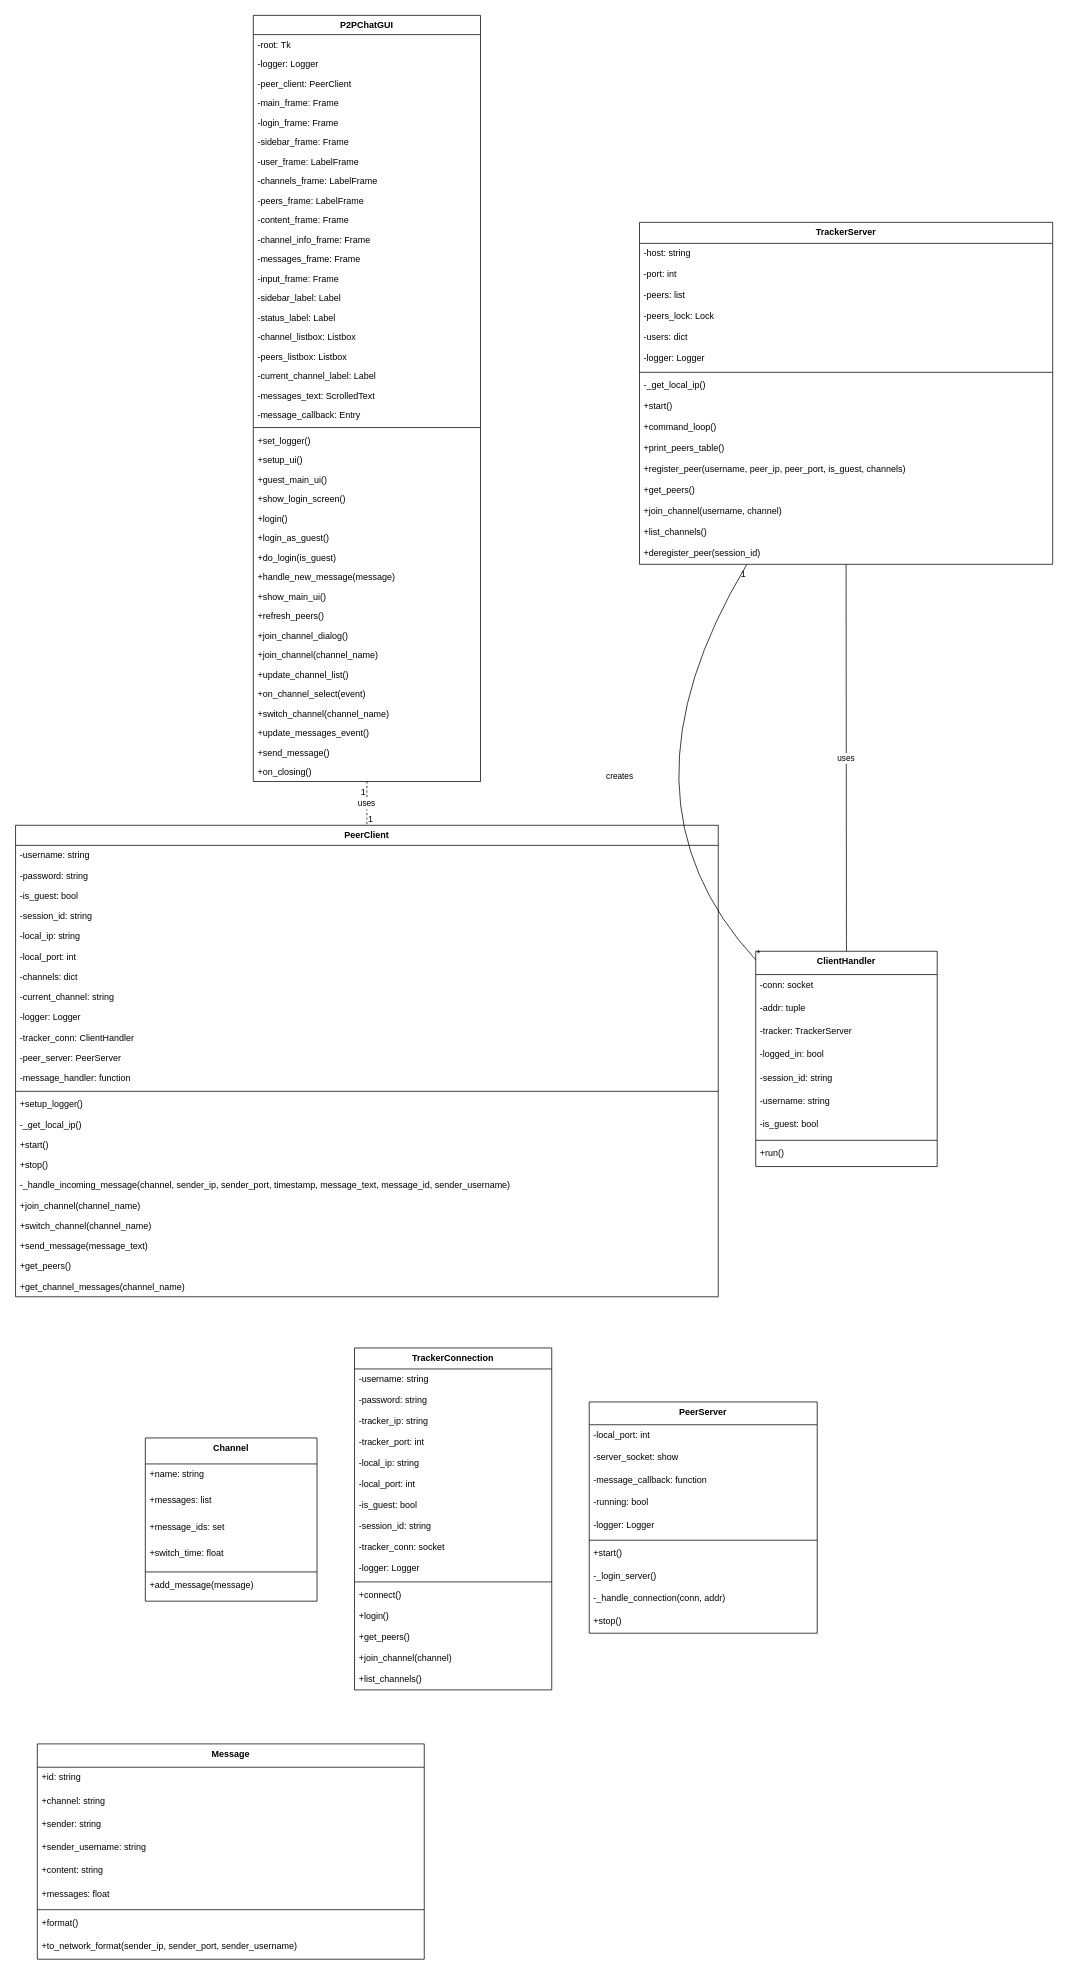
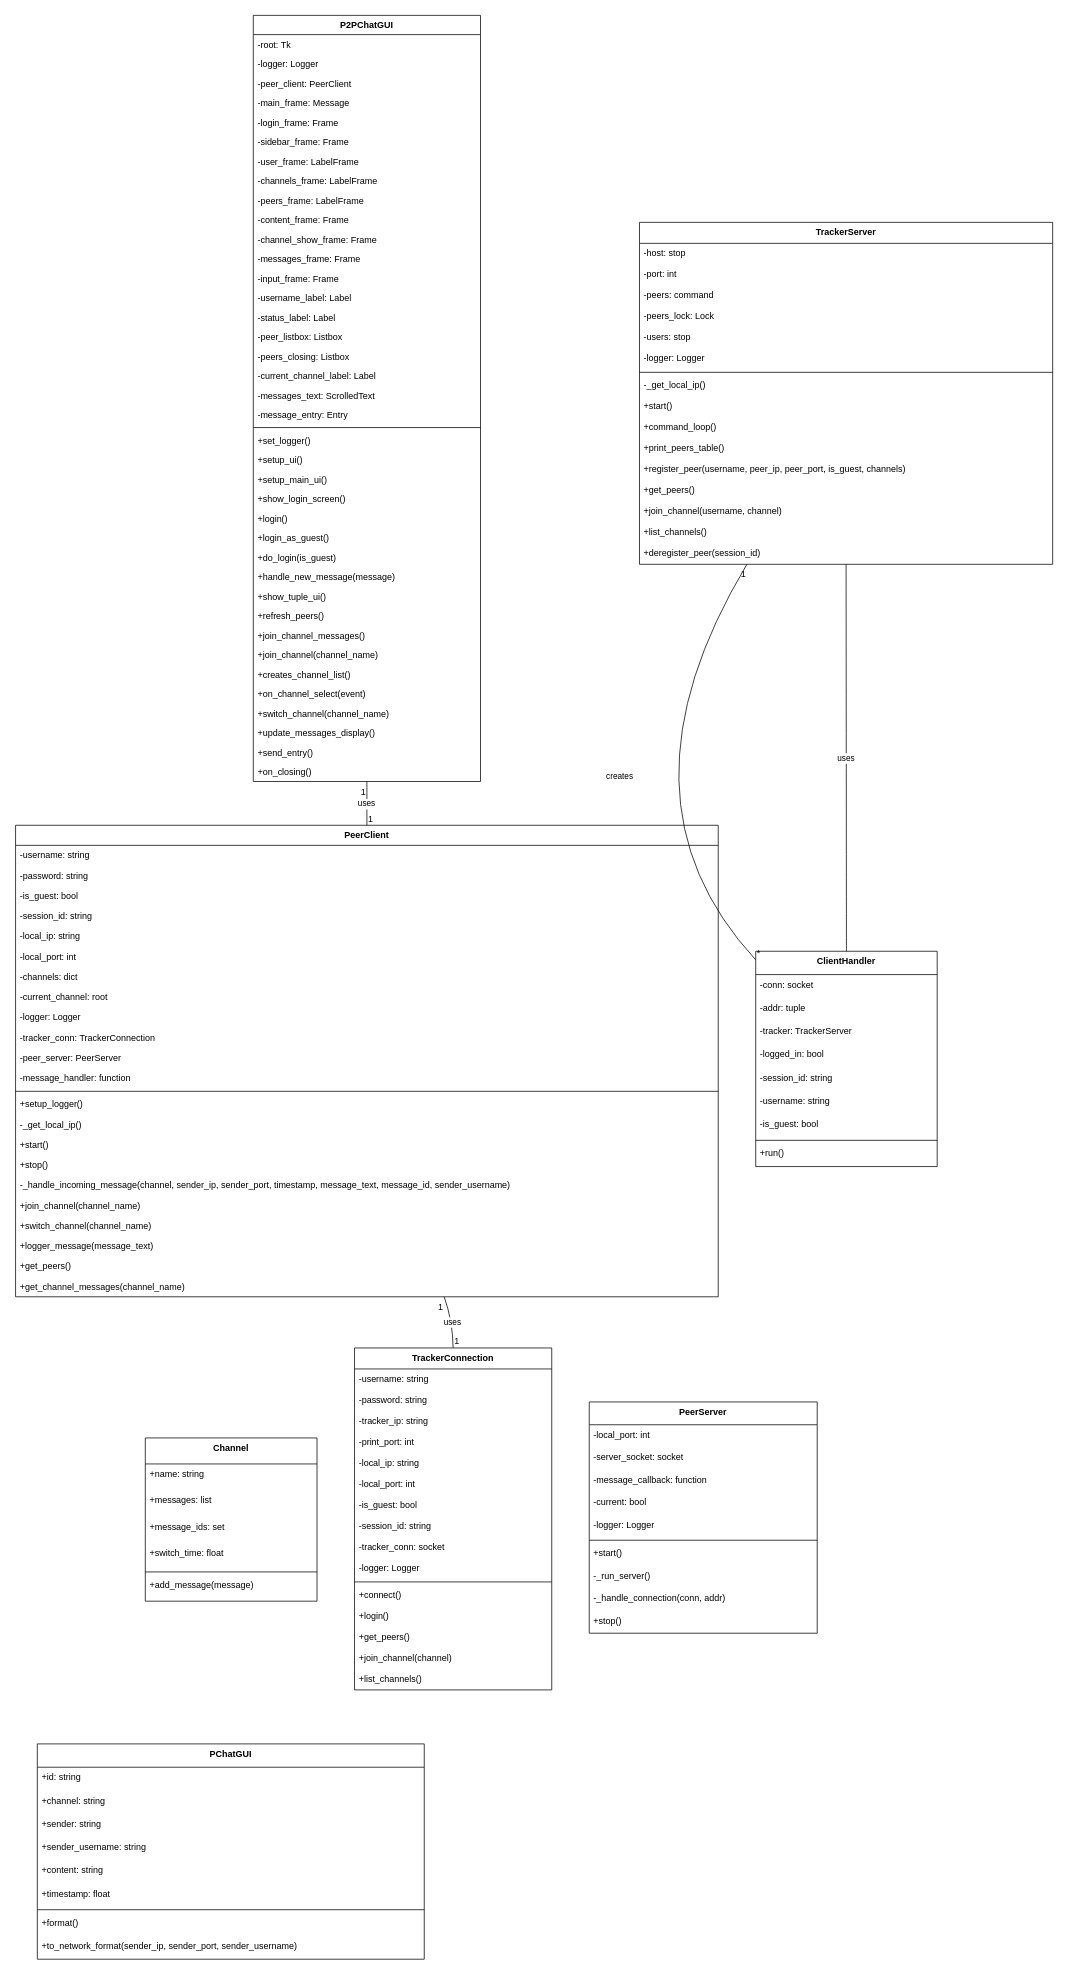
node "-main_frame: Frame": label "-main_frame: Frame" -> "-main_frame: Message"
node "-channel_info_frame: Frame": label "-channel_info_frame: Frame" -> "-channel_show_frame: Frame"
node "-host: string": label "-host: string" -> "-host: stop"
node "-peers: list": label "-peers: list" -> "-peers: command"
node "-sidebar_label: Label": label "-sidebar_label: Label" -> "-username_label: Label"
node "-channel_listbox: Listbox": label "-channel_listbox: Listbox" -> "-peer_listbox: Listbox"
node "-users: dict": label "-users: dict" -> "-users: stop"
node "-peers_listbox: Listbox": label "-peers_listbox: Listbox" -> "-peers_closing: Listbox"
node "-message_callback: Entry": label "-message_callback: Entry" -> "-message_entry: Entry"
node "+guest_main_ui()": label "+guest_main_ui()" -> "+setup_main_ui()"
node "+show_main_ui()": label "+show_main_ui()" -> "+show_tuple_ui()"
node "+join_channel_dialog()": label "+join_channel_dialog()" -> "+join_channel_messages()"
node "+update_channel_list()": label "+update_channel_list()" -> "+creates_channel_list()"
node "+update_messages_event()": label "+update_messages_event()" -> "+update_messages_display()"
node "+send_message()": label "+send_message()" -> "+send_entry()"
edge "P2PChatGUI" -- "PeerClient": style dashed -> solid
node "-current_channel: string": label "-current_channel: string" -> "-current_channel: root"
node "-tracker_conn: ClientHandler": label "-tracker_conn: ClientHandler" -> "-tracker_conn: TrackerConnection"
node "+send_message(message_text)": label "+send_message(message_text)" -> "+logger_message(message_text)"
edge "PeerClient" -- "TrackerConnection": added, labels "1", "uses", "1"
node "-tracker_port: int": label "-tracker_port: int" -> "-print_port: int"
node "-server_socket: show": label "-server_socket: show" -> "-server_socket: socket"
node "-running: bool": label "-running: bool" -> "-current: bool"
node "-_login_server()": label "-_login_server()" -> "-_run_server()"
node "Message": label "Message" -> "PChatGUI"
node "+messages: float": label "+messages: float" -> "+timestamp: float"
